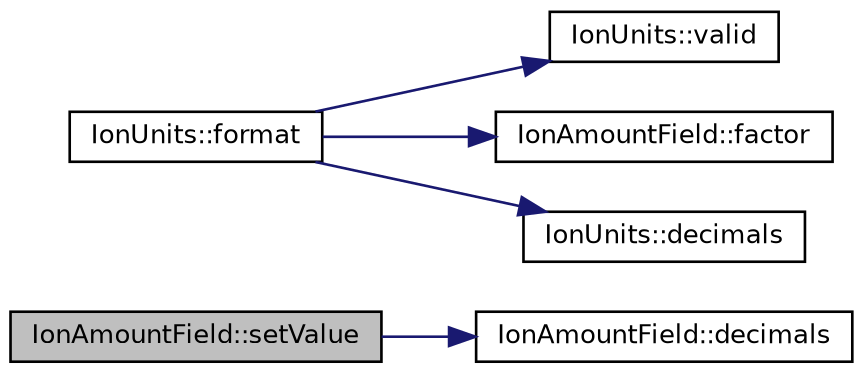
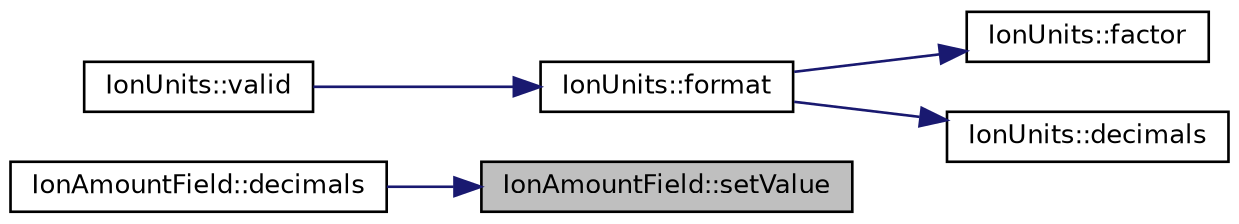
edge "IonUnits::format" -> "IonUnits::valid": reversed
node "IonAmountField::factor": label "IonAmountField::factor" -> "IonUnits::factor"
edge "IonAmountField::setValue" -> "IonAmountField::decimals": reversed
